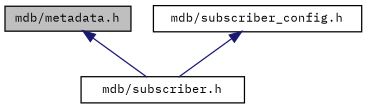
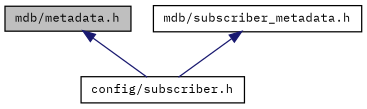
node "mdb/subscriber_config.h": label "mdb/subscriber_config.h" -> "mdb/subscriber_metadata.h"
node "mdb/subscriber.h": label "mdb/subscriber.h" -> "config/subscriber.h"
